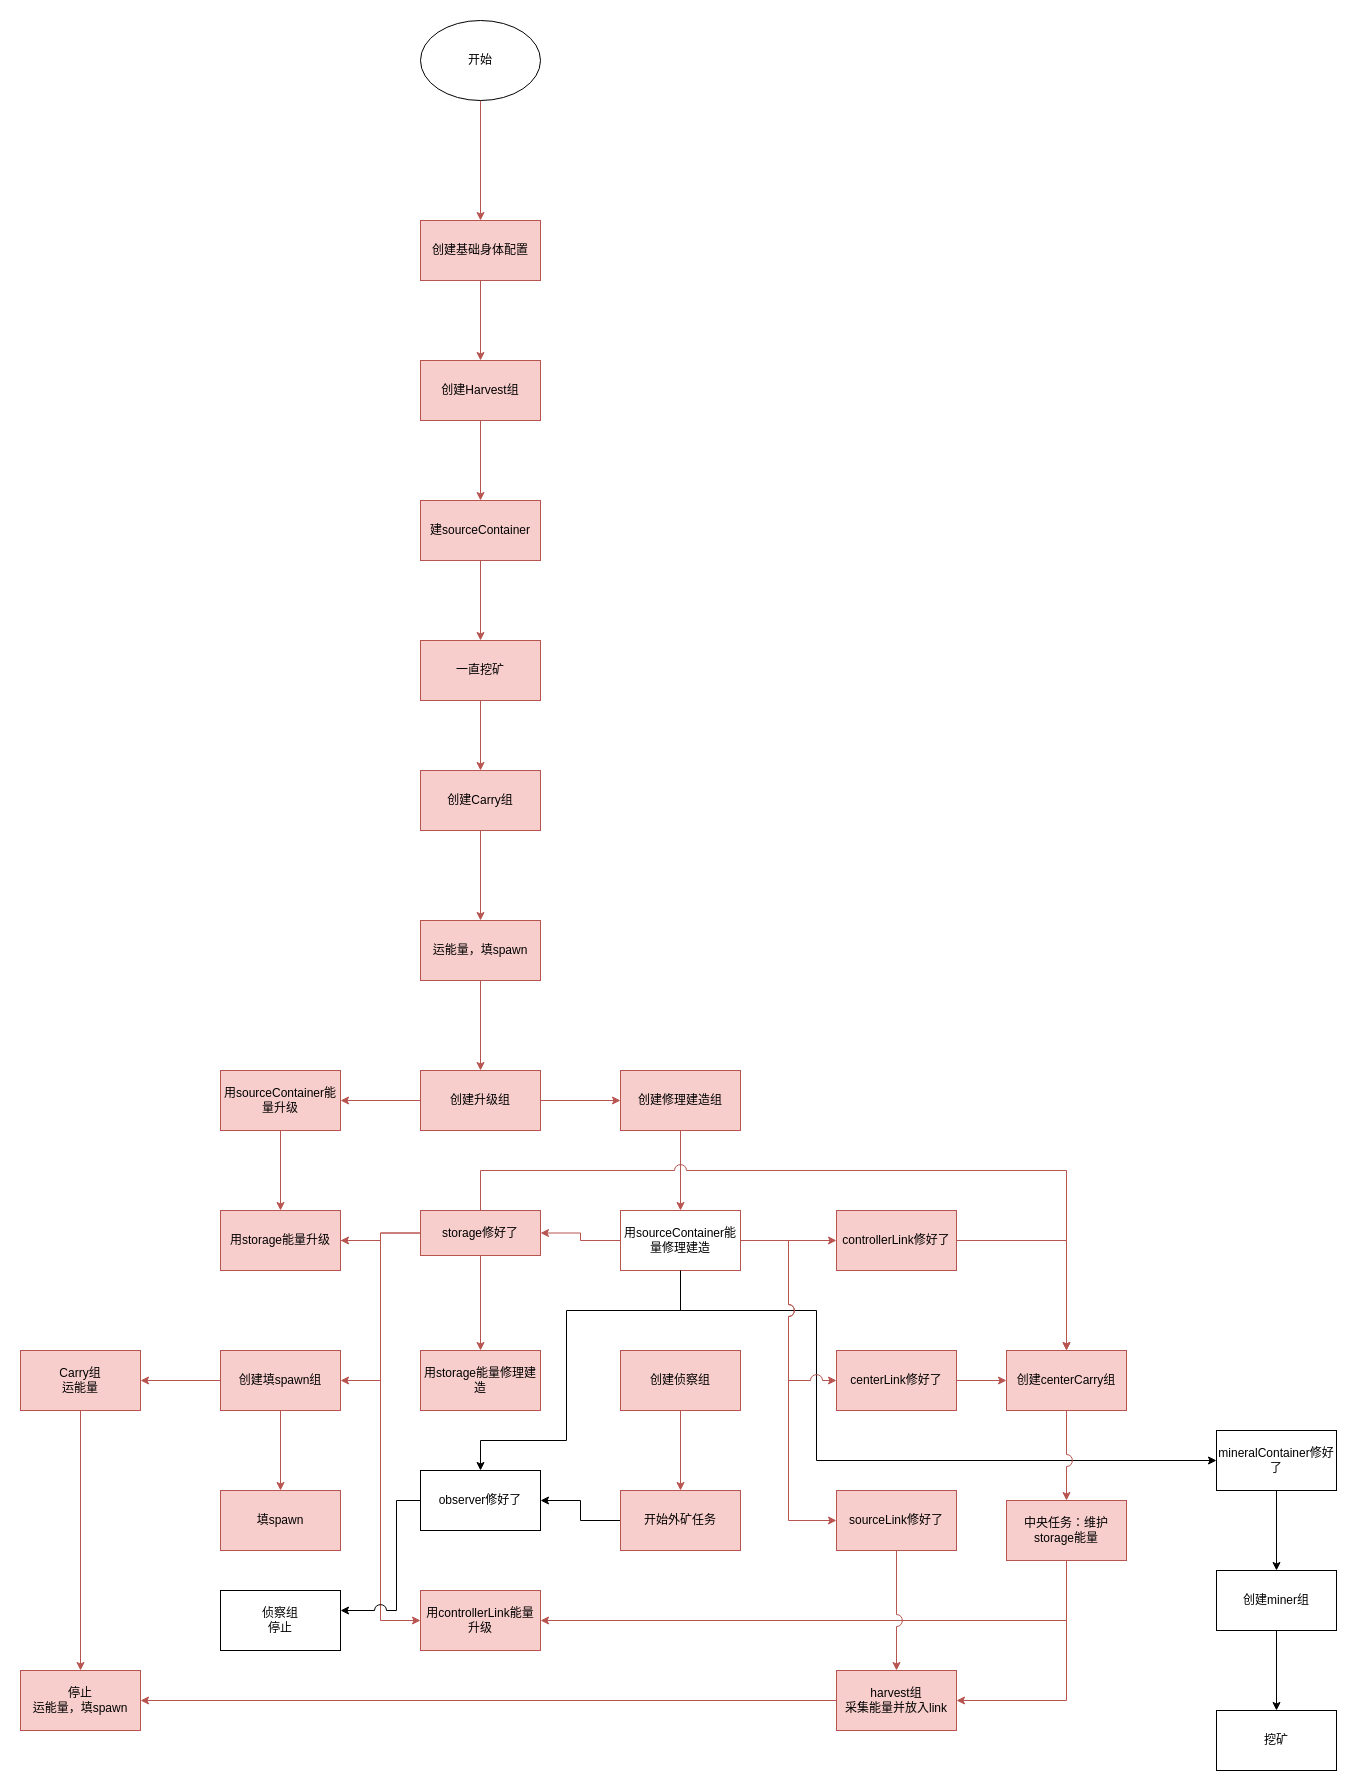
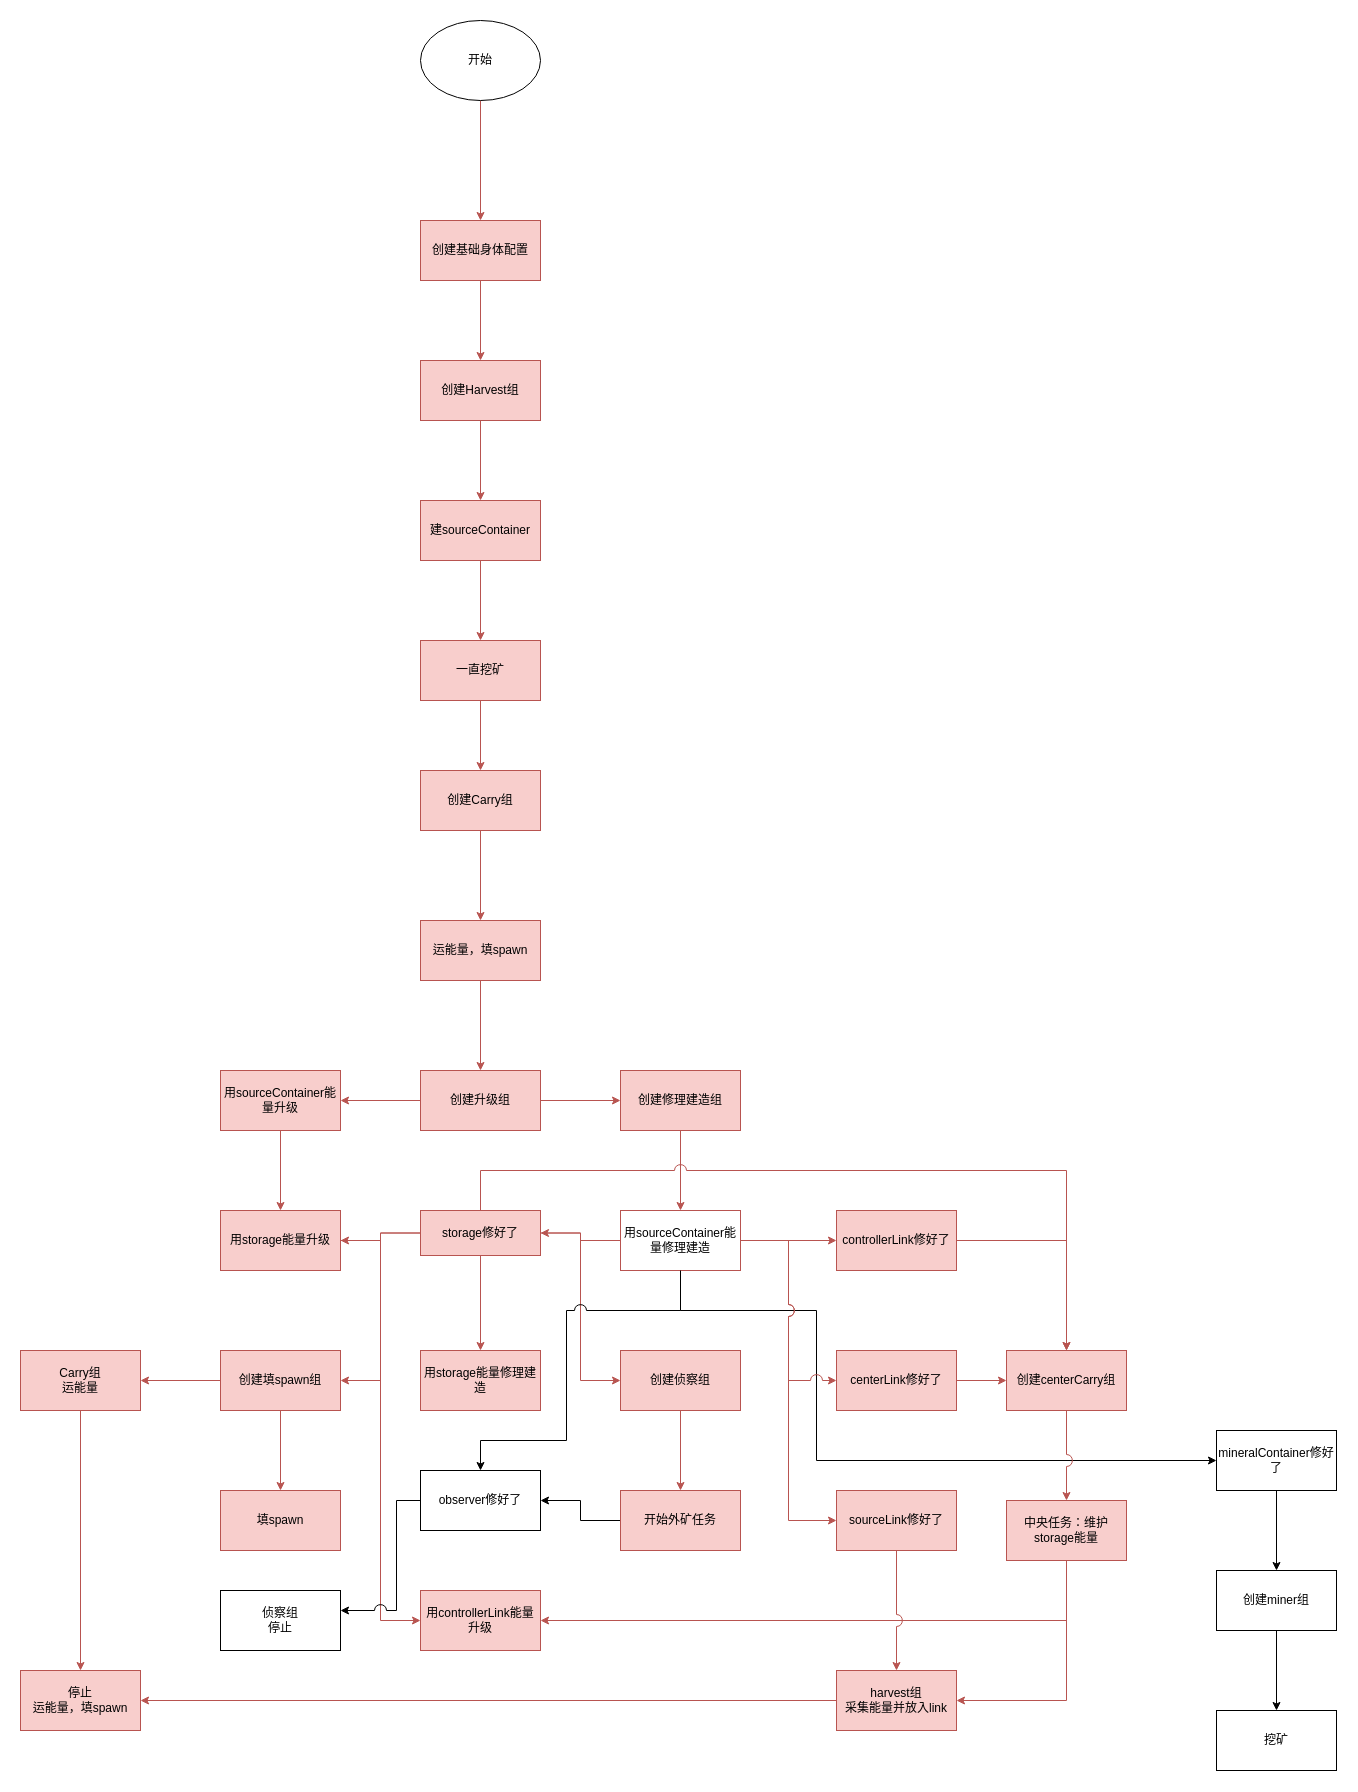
edge "storage修好了" -> "创建侦察组": added
